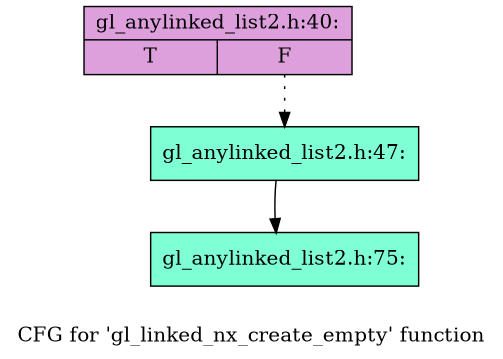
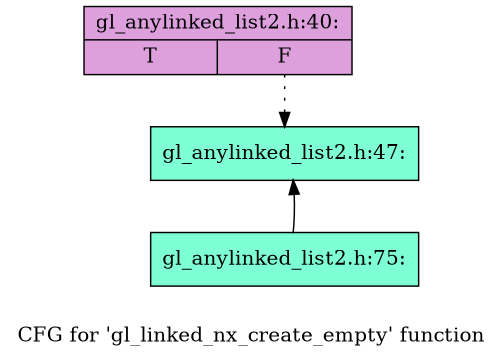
edge "gl_anylinked_list2.h:47:" -> "gl_anylinked_list2.h:75:": reversed
